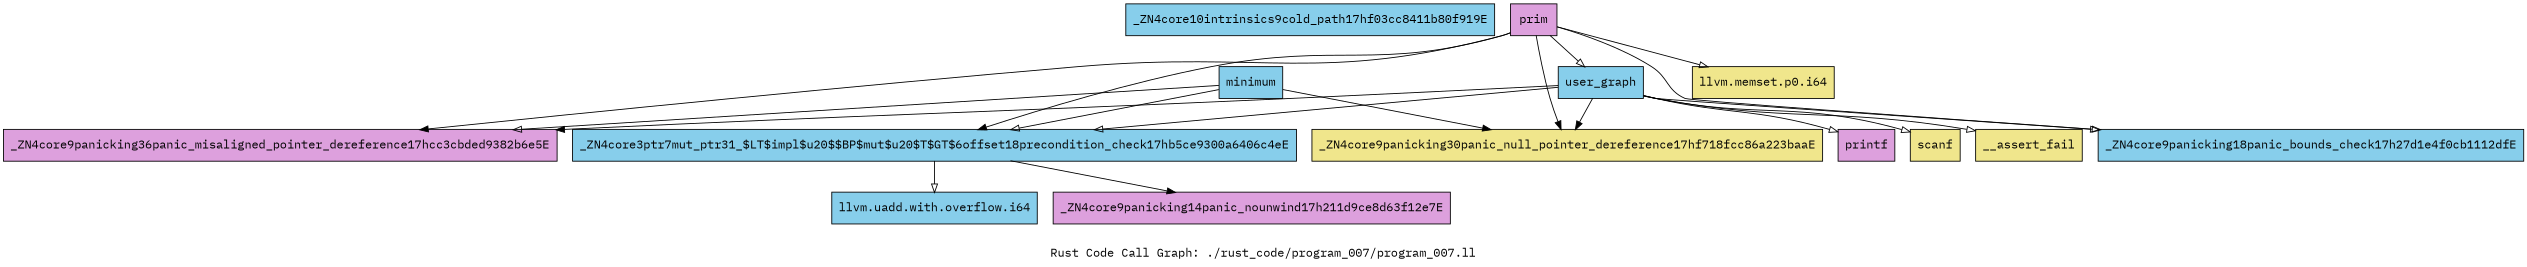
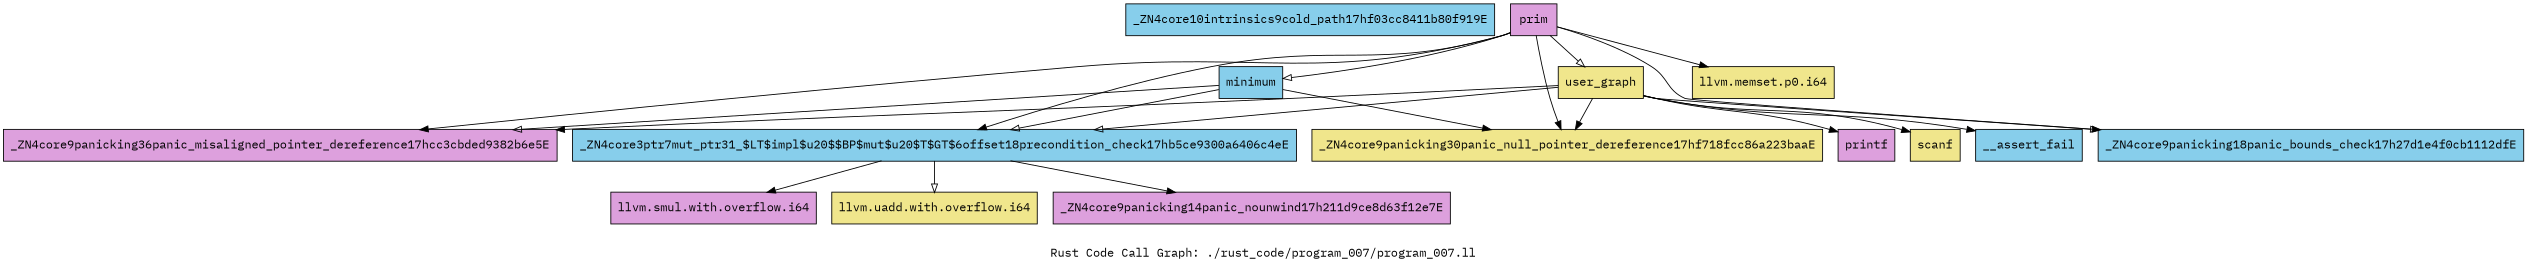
edge "prim" -> "llvm.memset.p0.i64": arrowhead onormal -> normal
edge "prim" -> "minimum": added
node "user_graph": fillcolor skyblue -> khaki
edge "prim" -> "_ZN4core9panicking18panic_bounds_check17h27d1e4f0cb1112dfE": arrowhead onormal -> normal
edge "user_graph" -> "printf": arrowhead onormal -> normal
edge "user_graph" -> "scanf": arrowhead onormal -> normal
edge "user_graph" -> "__assert_fail": arrowhead onormal -> normal
node "__assert_fail": fillcolor khaki -> skyblue
node "llvm.smul.with.overflow.i64": added
node "llvm.uadd.with.overflow.i64": fillcolor skyblue -> khaki
